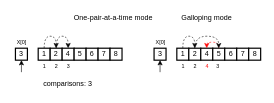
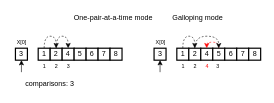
node "Galloping mode": moved (206, 18) -> (197, 18)
node "comparisons: 3": moved (68, 84) -> (50, 84)
